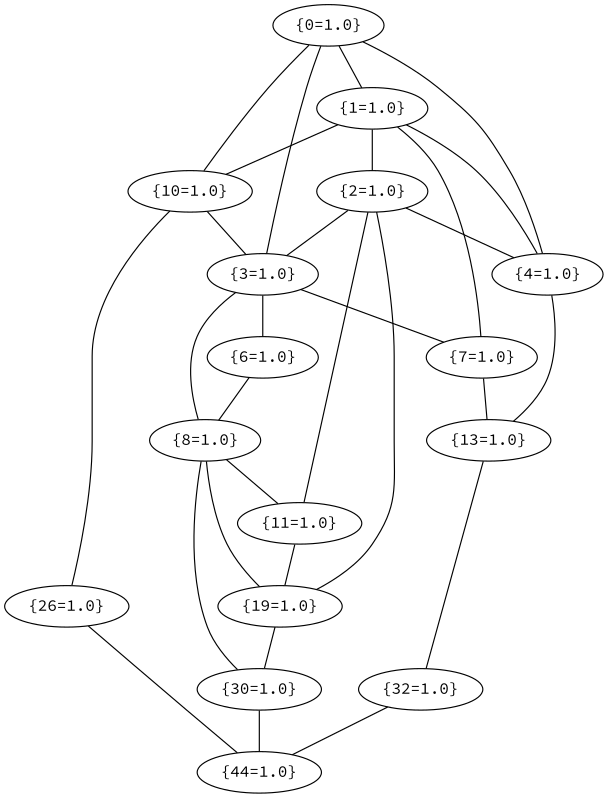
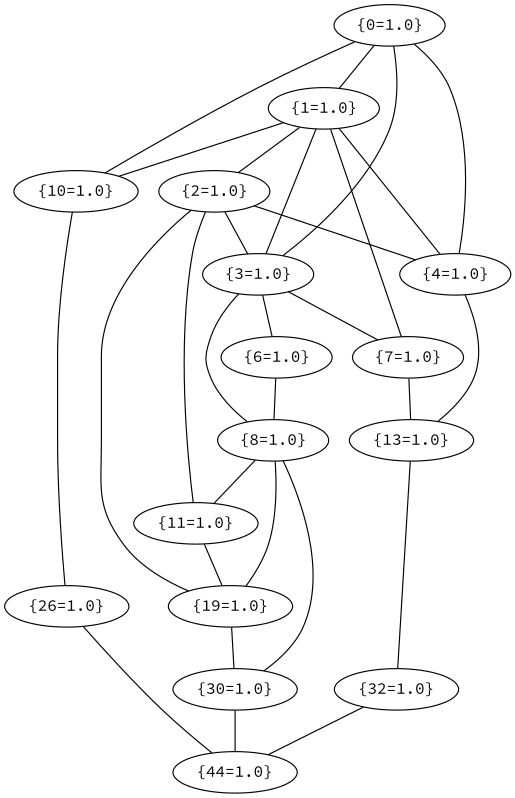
edge "{10=1.0}" -- "{3=1.0}": now "{1=1.0}" -- "{3=1.0}"
